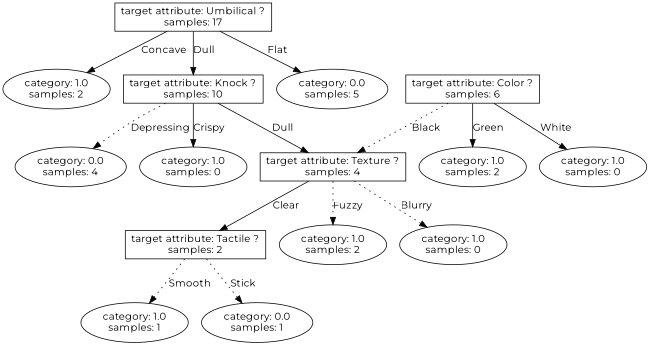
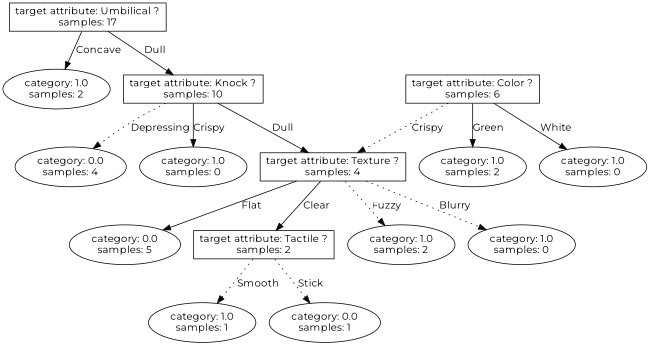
edge "target attribute: Umbilical ? samples: 17" -> "category: 0.0 samples: 5": now "target attribute: Texture ? samples: 4" -> "category: 0.0 samples: 5"
edge "target attribute: Color ? samples: 6" -> "target attribute: Texture ? samples: 4": label "Black" -> "Crispy"
